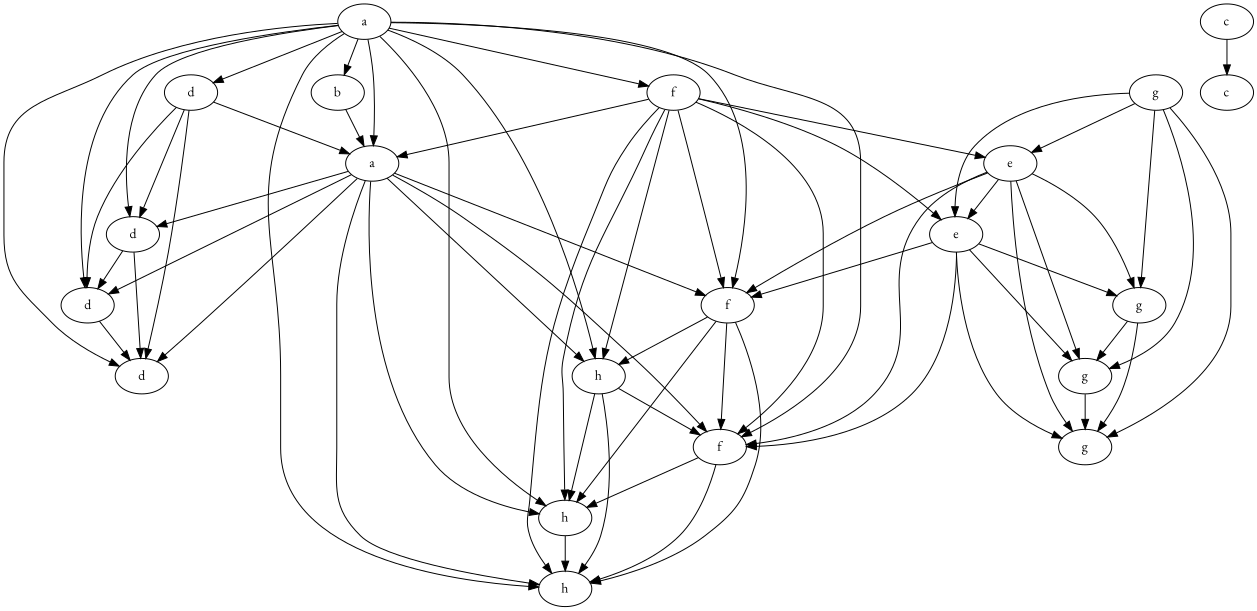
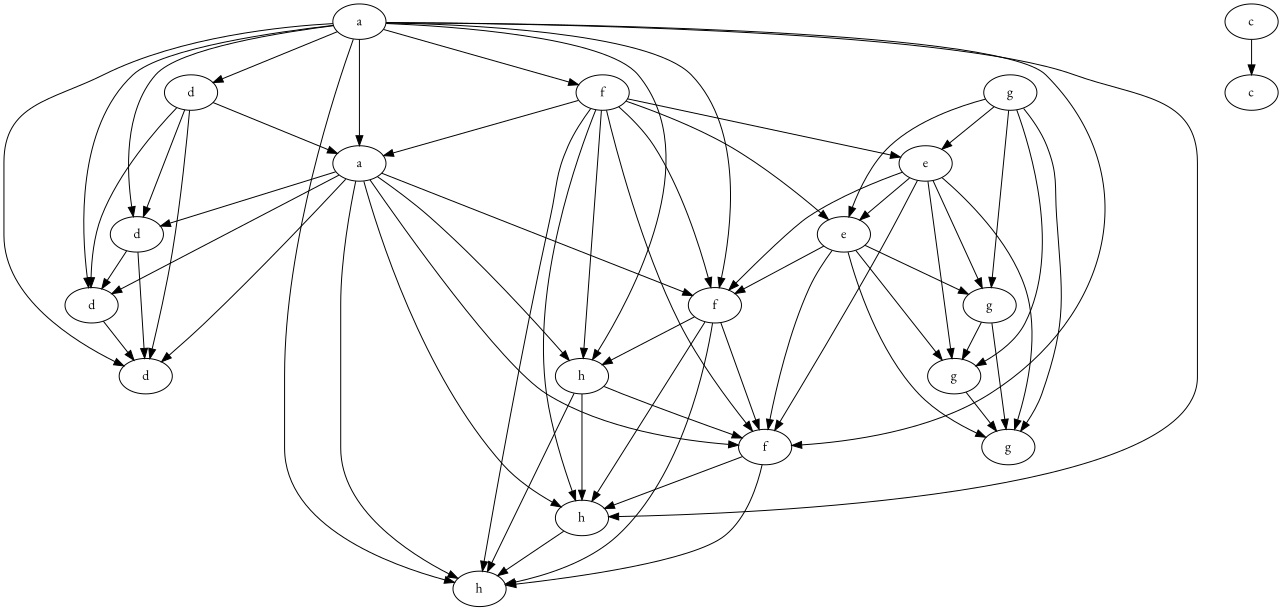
node "b": removed
